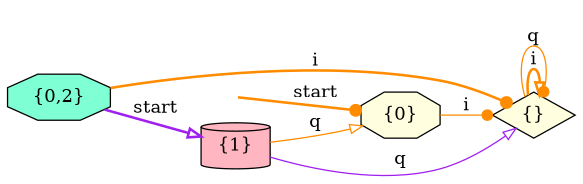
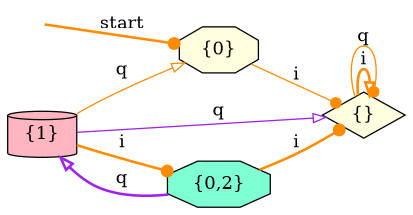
edge "{0,2}" -> "{1}": label "start" -> "q"
edge "{1}" -> "{0,2}": added, label "i"
